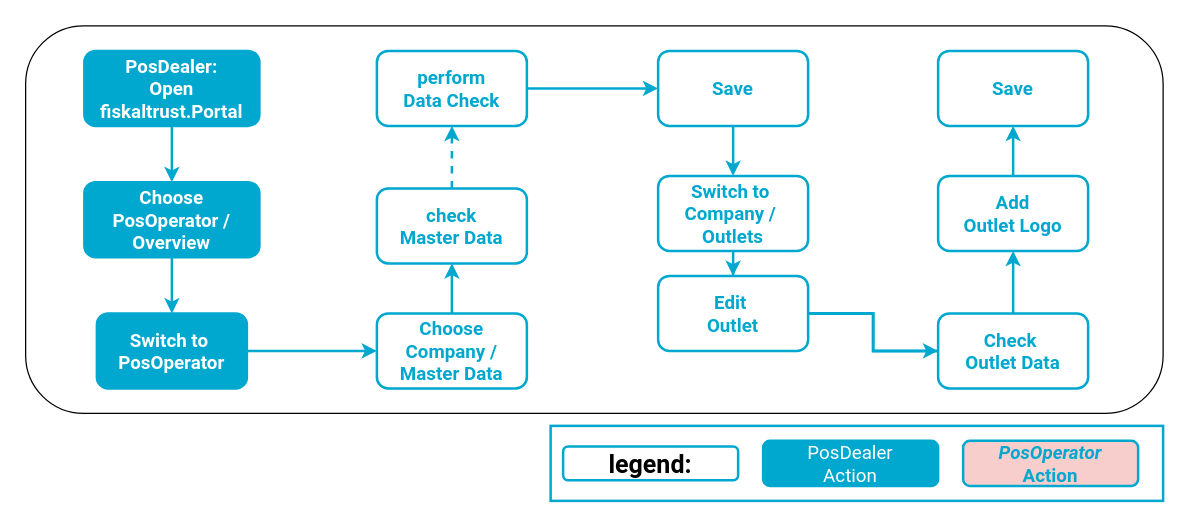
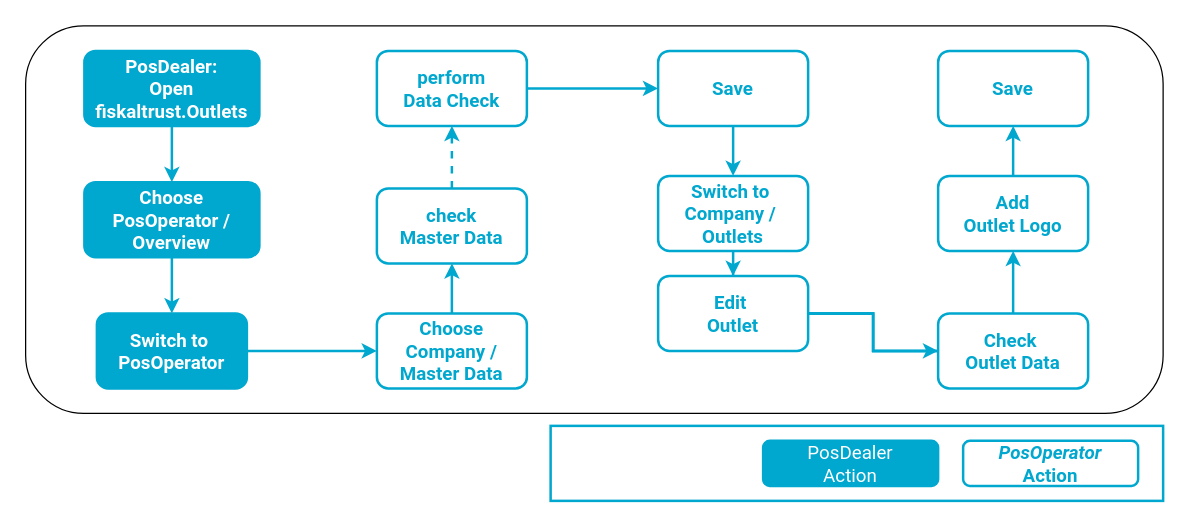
node "PosDealer: Open fiskaltrust.Portal": label "PosDealer: Open fiskaltrust.Portal" -> "PosDealer: Open fiskaltrust.Outlets"
node "legend:": removed
node "PosOperator Action": fillcolor #f8cecc -> #ffffff
